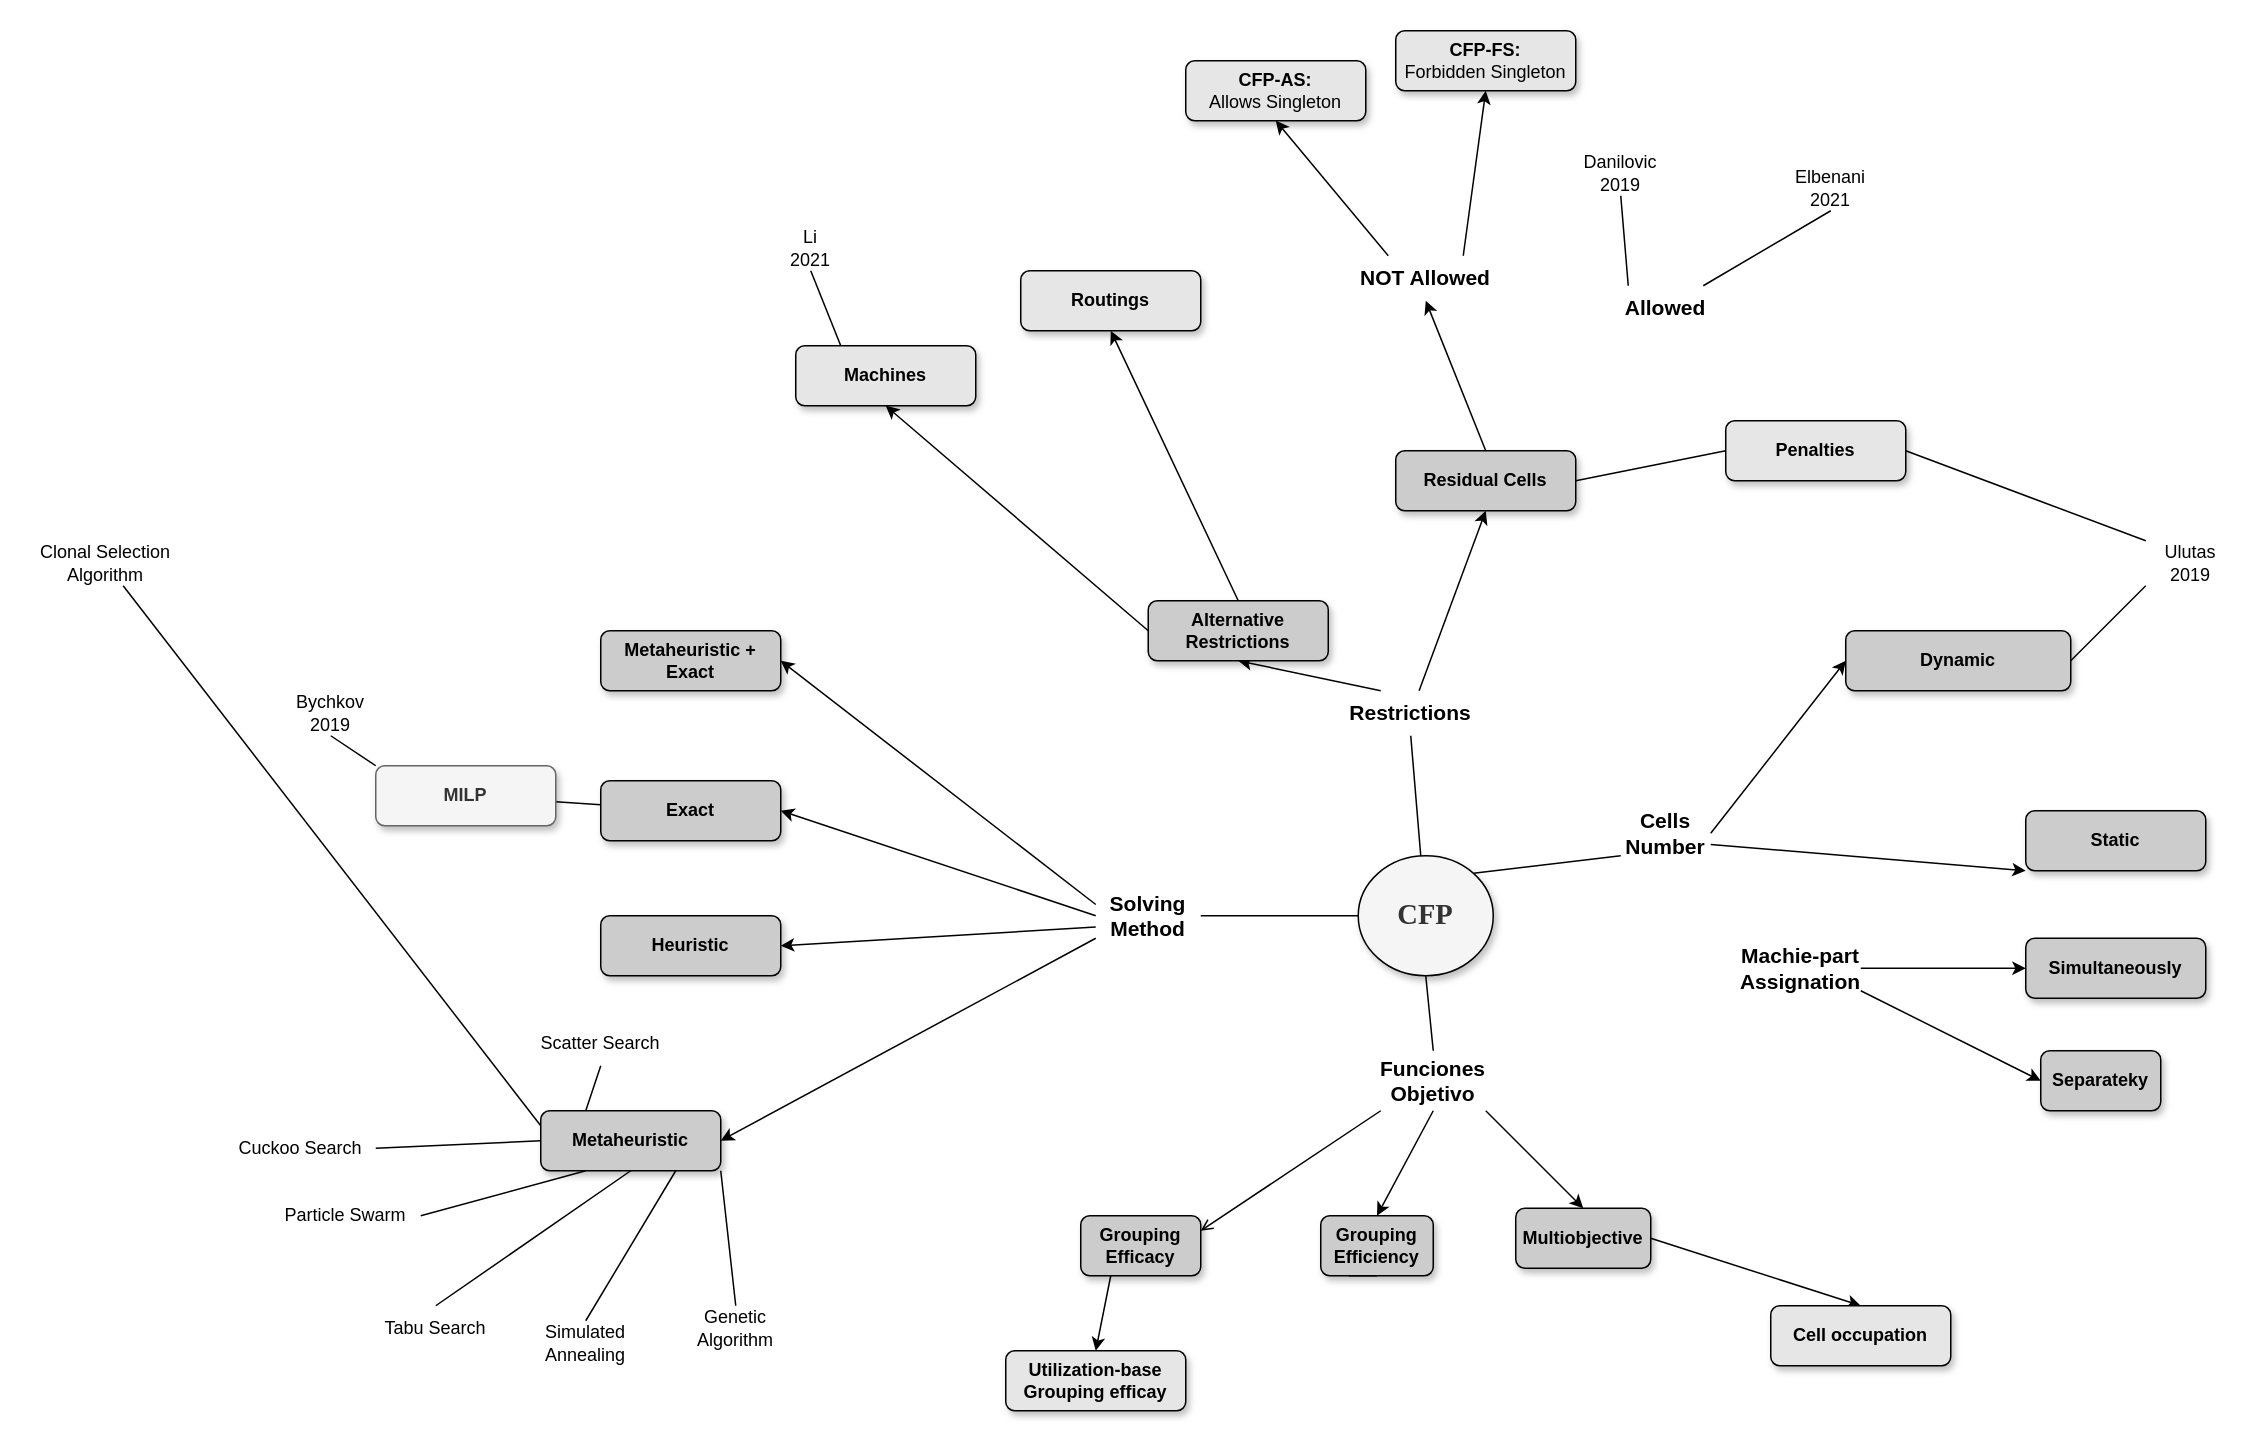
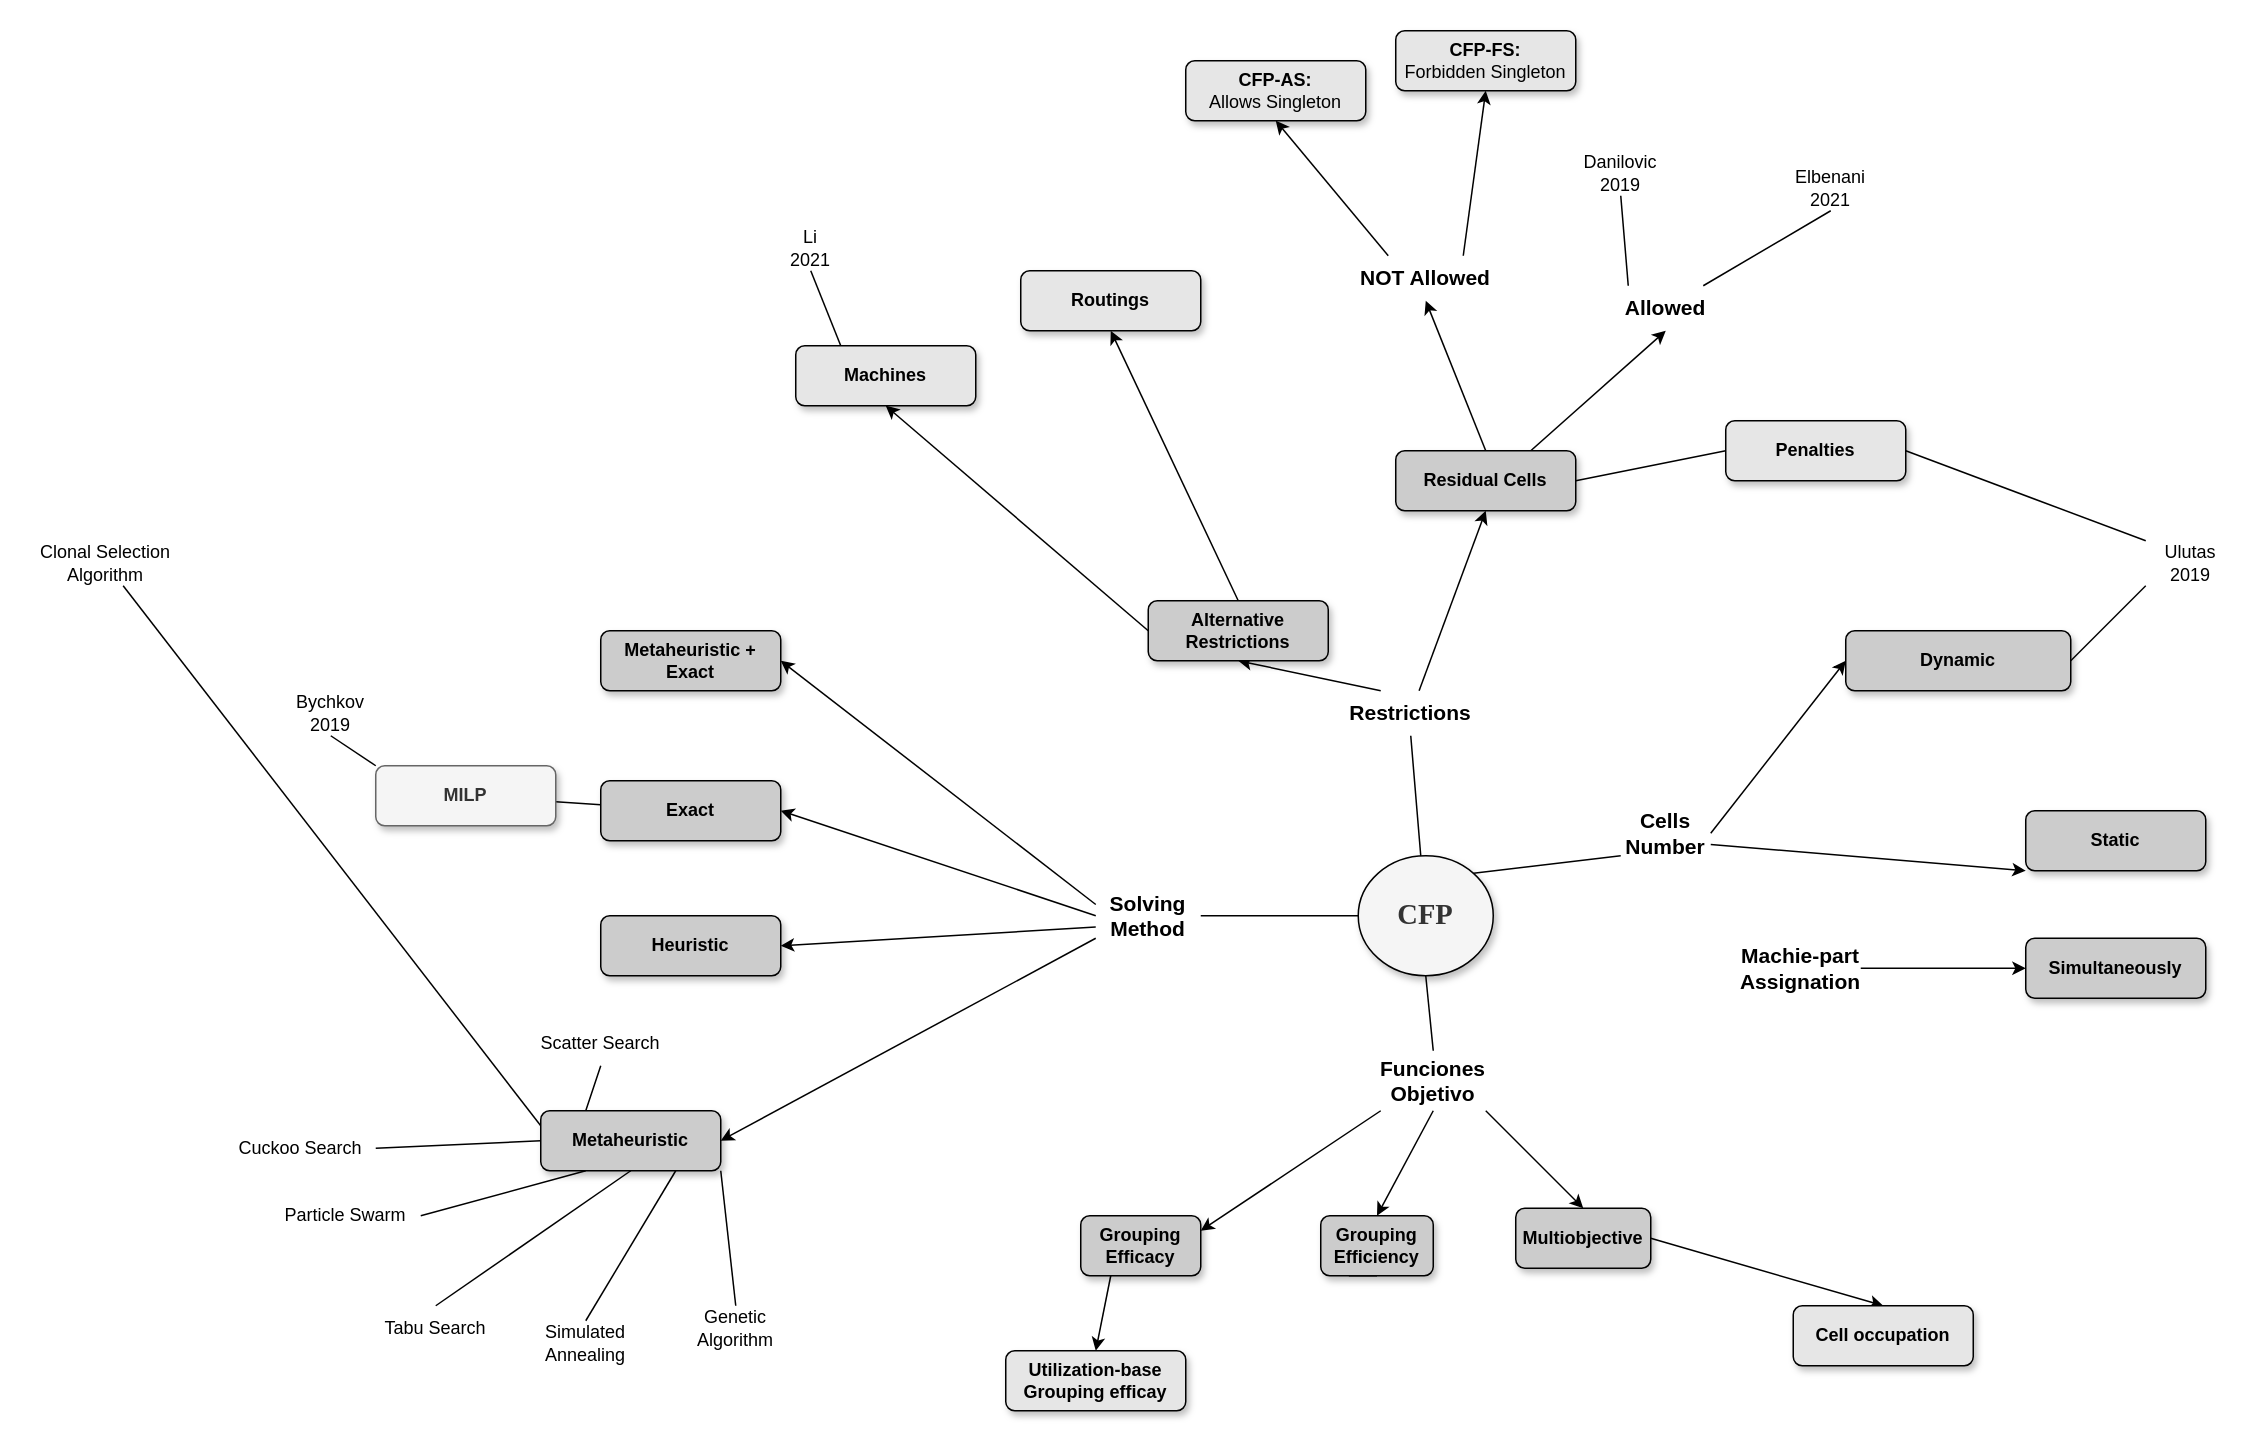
edge "Residual Cells" -> "Allowed": added
edge "Machie-part Assignation" -> "Separateky": removed
node "Separateky": removed
edge "Funciones Objetivo" -> "Grouping Efficacy": arrowhead open -> classic
node "Cell occupation": moved (1861, 1336) -> (1883, 1336)
